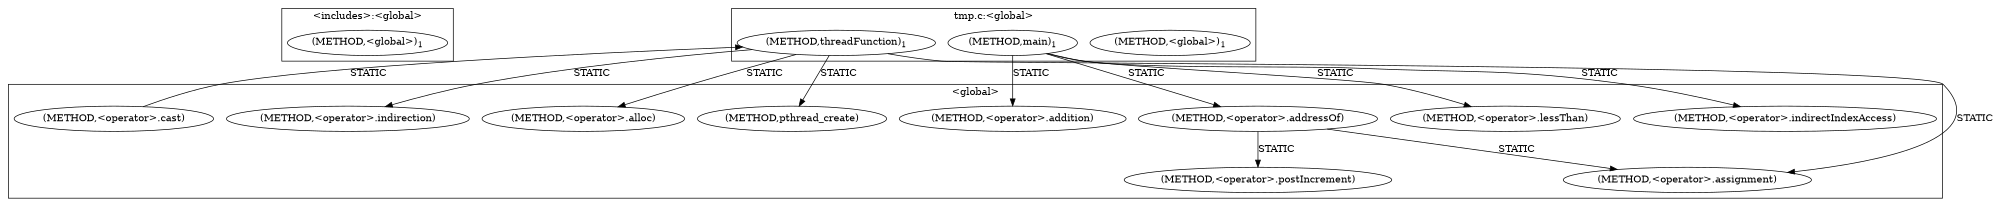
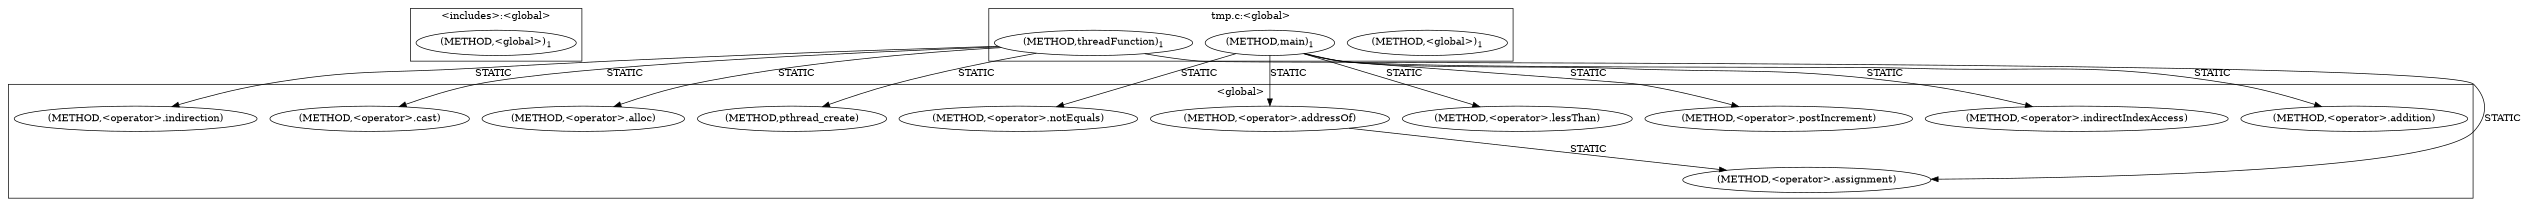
edge "(METHOD,<operator>.cast)" -> "(METHOD,threadFunction)": reversed
node "(METHOD,<operator>.notEquals)": added
edge "(METHOD,<operator>.addressOf)" -> "(METHOD,<operator>.postIncrement)": now "(METHOD,main)" -> "(METHOD,<operator>.postIncrement)"
